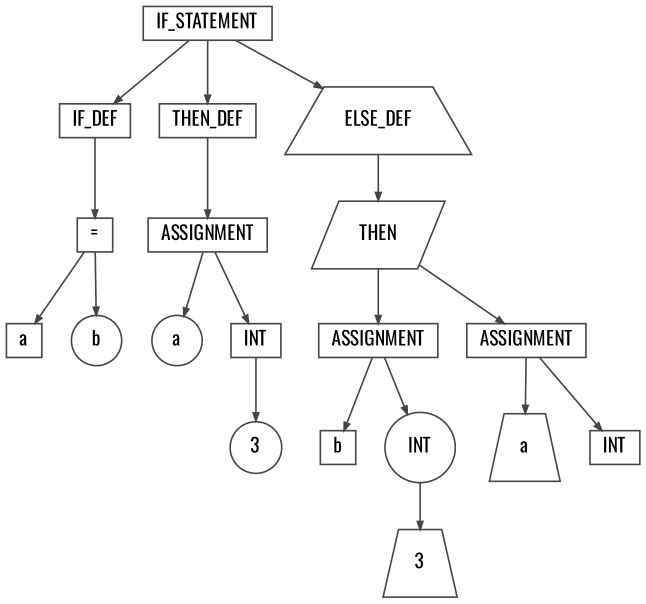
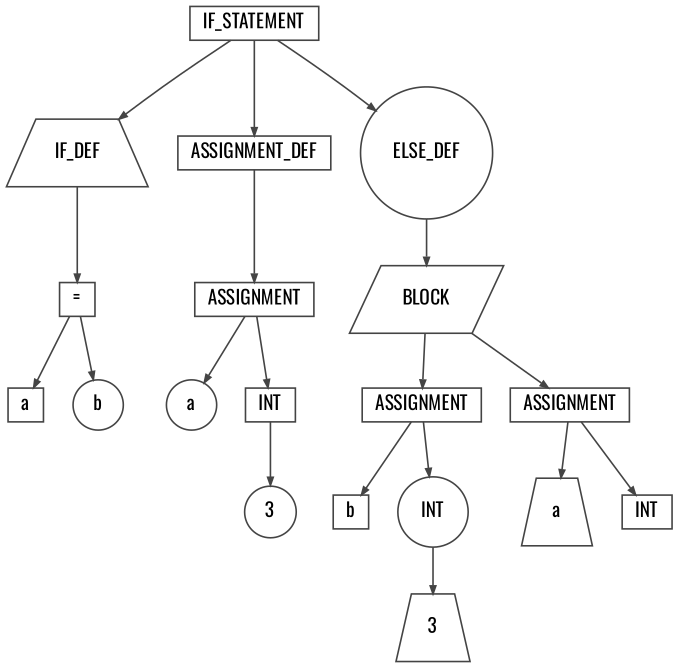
node "IF_DEF": shape box -> trapezium
node "THEN_DEF": label "THEN_DEF" -> "ASSIGNMENT_DEF"
node "ELSE_DEF": shape trapezium -> circle
node "THEN": label "THEN" -> "BLOCK"
